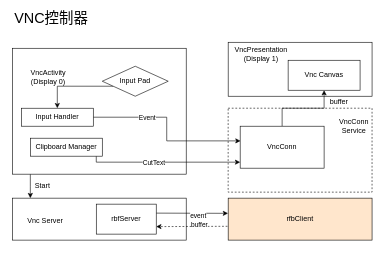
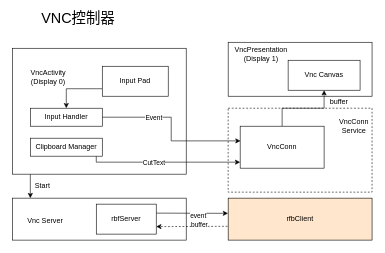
node "VNC控制器": moved (51, 18) -> (78, 18)
node "Input Pad": shape diamond -> rectangle
node "Input Handler": moved (57, 117) -> (66, 117)
